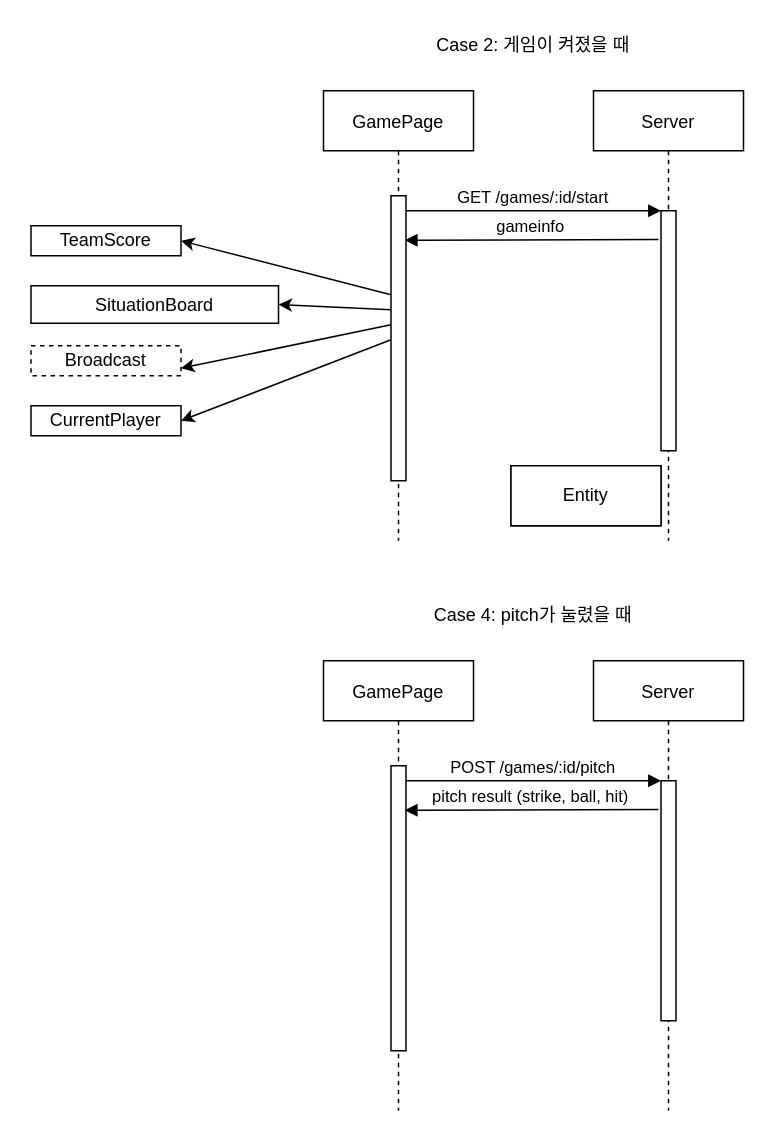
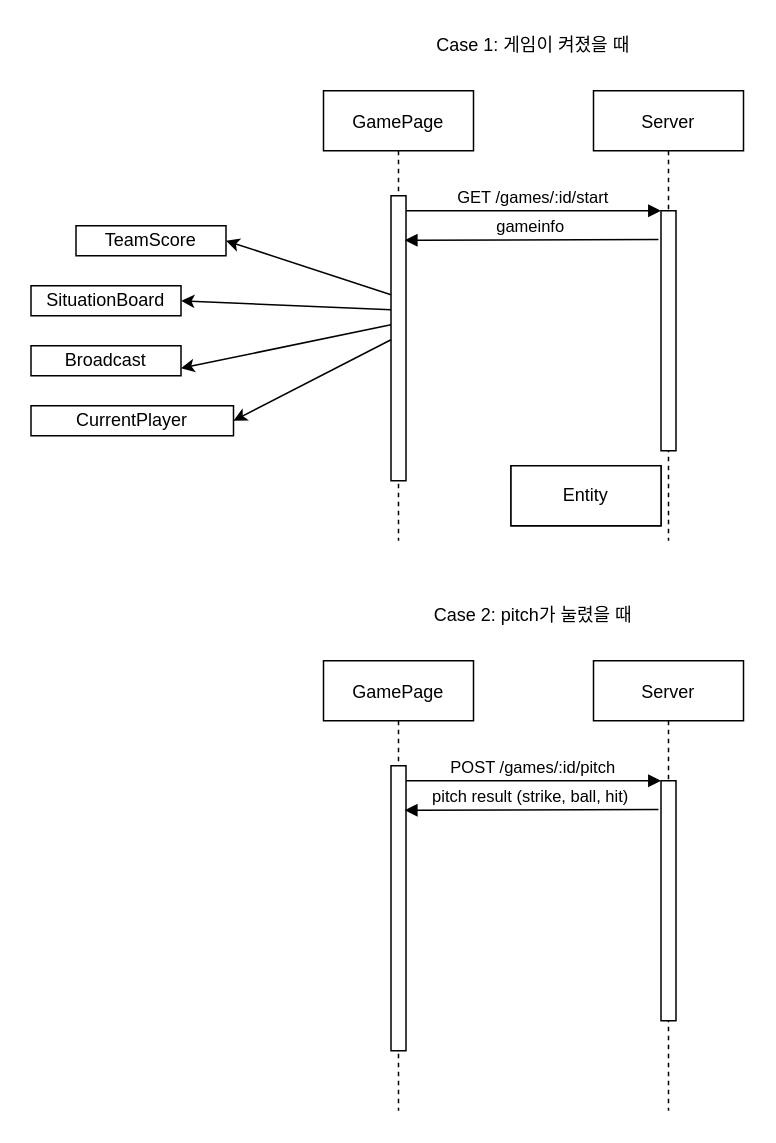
node "Case 2: 게임이 켜졌을 때": label "Case 2: 게임이 켜졌을 때" -> "Case 1: 게임이 켜졌을 때"
node "TeamScore": moved (106, 241) -> (151, 241)
node "SituationBoard": size 248x38 -> 150x30
node "Broadcast": style dashed -> solid
node "CurrentPlayer": size 150x30 -> 203x30
node "Case 4: pitch가 눌렸을 때": label "Case 4: pitch가 눌렸을 때" -> "Case 2: pitch가 눌렸을 때"
